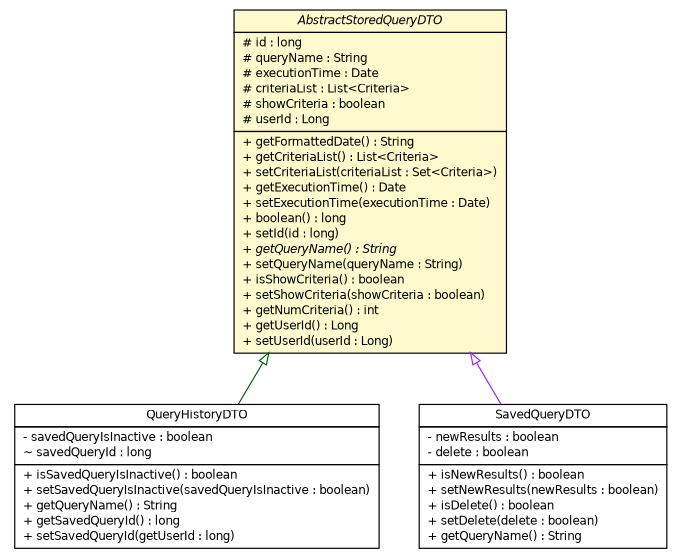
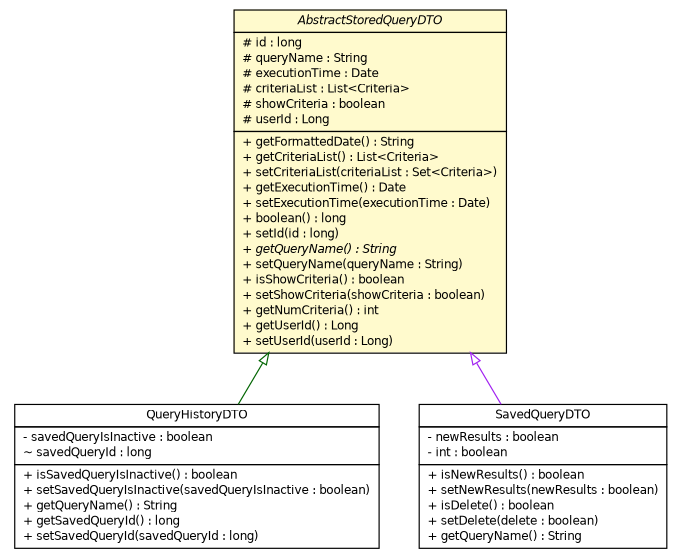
node "SavedQueryDTO": text "- delete : boolean" -> "- int : boolean"
node "QueryHistoryDTO": text "+ setSavedQueryId(getUserId : long)" -> "+ setSavedQueryId(savedQueryId : long)"
